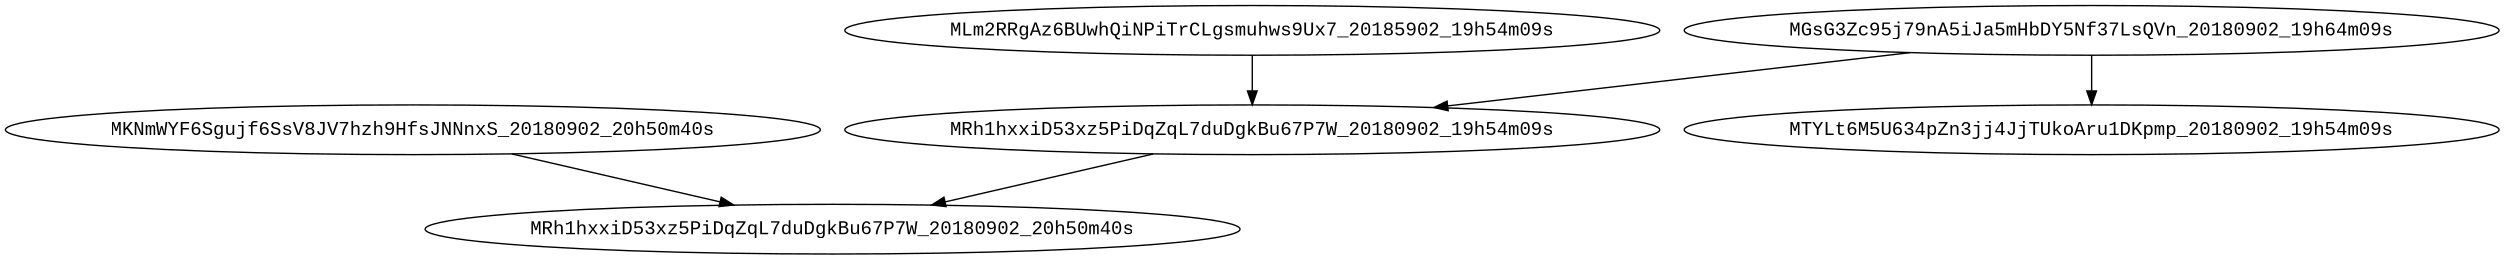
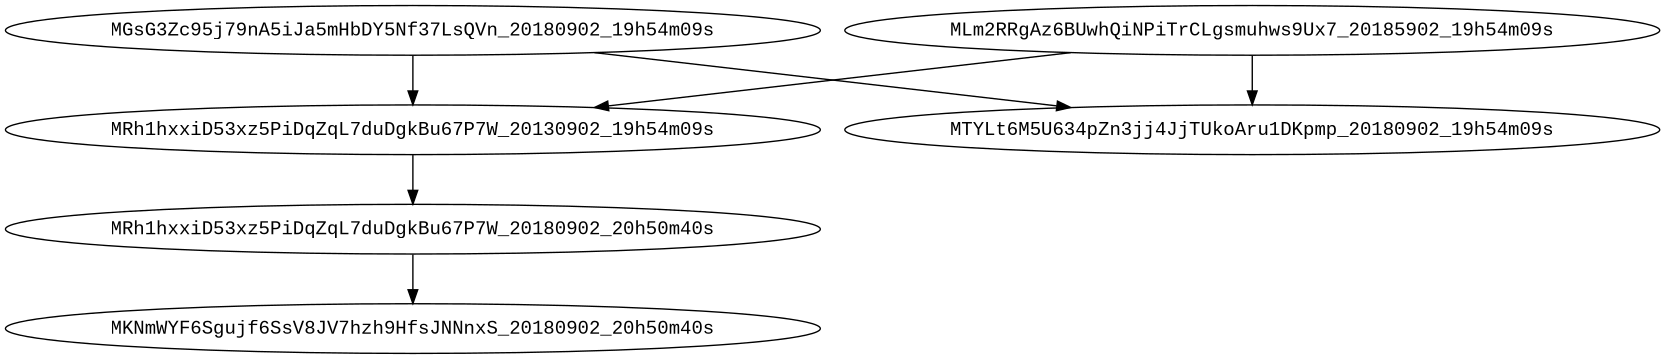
node "MGsG3Zc95j79nA5iJa5mHbDY5Nf37LsQVn_20180902_19h64m09s": label "MGsG3Zc95j79nA5iJa5mHbDY5Nf37LsQVn_20180902_19h64m09s" -> "MGsG3Zc95j79nA5iJa5mHbDY5Nf37LsQVn_20180902_19h54m09s"
edge "MLm2RRgAz6BUwhQiNPiTrCLgsmuhws9Ux7_20185902_19h54m09s" -> "MTYLt6M5U634pZn3jj4JjTUkoAru1DKpmp_20180902_19h54m09s": added
node "MRh1hxxiD53xz5PiDqZqL7duDgkBu67P7W_20180902_19h54m09s": label "MRh1hxxiD53xz5PiDqZqL7duDgkBu67P7W_20180902_19h54m09s" -> "MRh1hxxiD53xz5PiDqZqL7duDgkBu67P7W_20130902_19h54m09s"
edge "MKNmWYF6Sgujf6SsV8JV7hzh9HfsJNNnxS_20180902_20h50m40s" -> "MRh1hxxiD53xz5PiDqZqL7duDgkBu67P7W_20180902_20h50m40s": reversed
